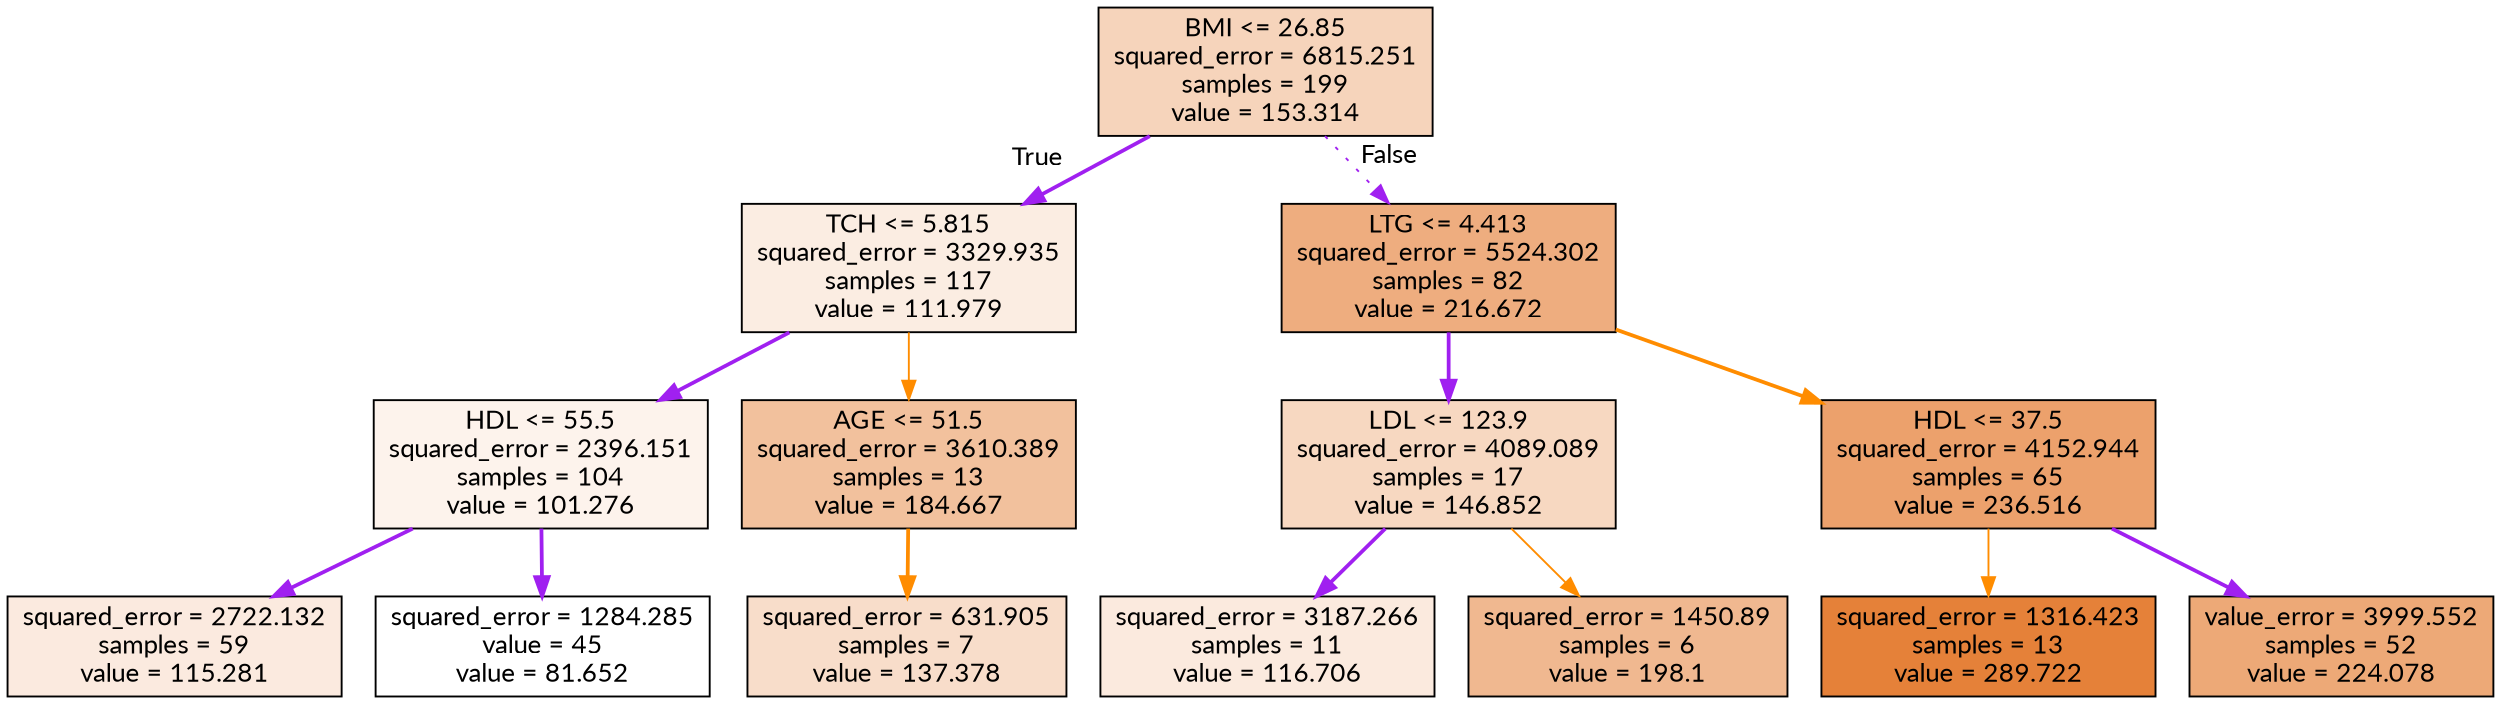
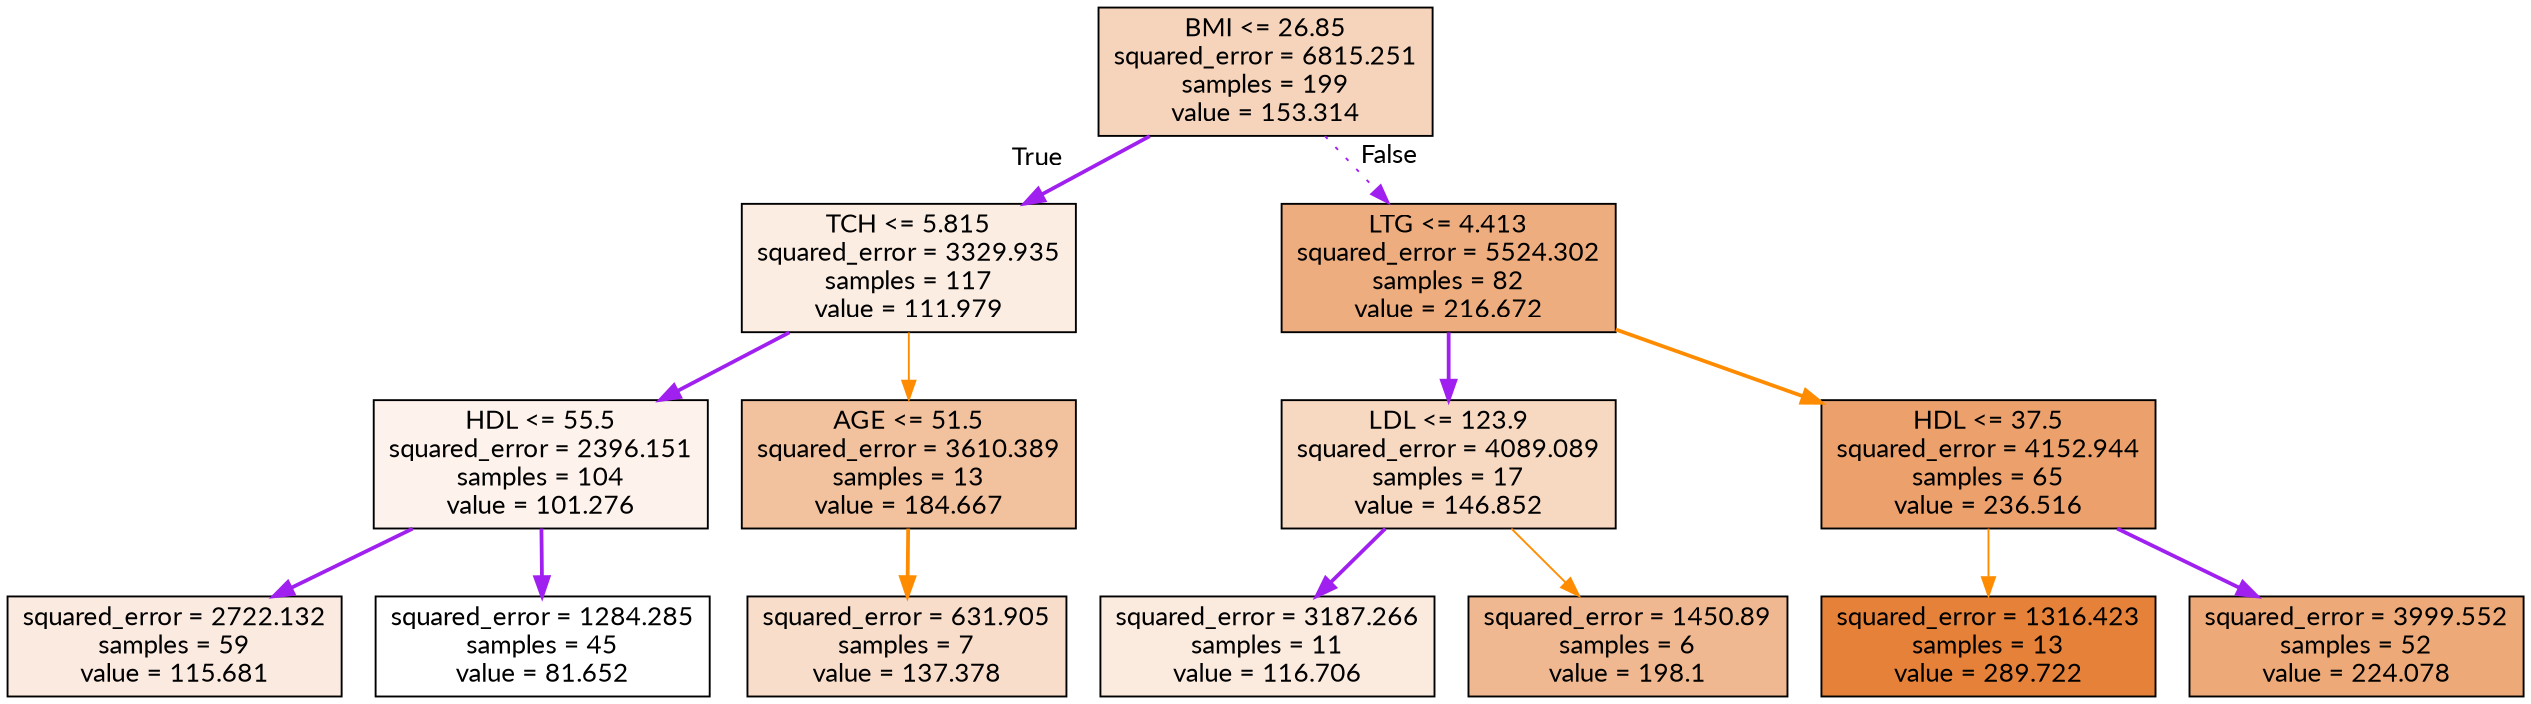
node "squared_error = 2722.132 samples = 59 value = 115.281": label "squared_error = 2722.132 samples = 59 value = 115.281" -> "squared_error = 2722.132 samples = 59 value = 115.681"
node "squared_error = 1284.285 value = 45 value = 81.652": label "squared_error = 1284.285 value = 45 value = 81.652" -> "squared_error = 1284.285 samples = 45 value = 81.652"
node "value_error = 3999.552 samples = 52 value = 224.078": label "value_error = 3999.552 samples = 52 value = 224.078" -> "squared_error = 3999.552 samples = 52 value = 224.078"
